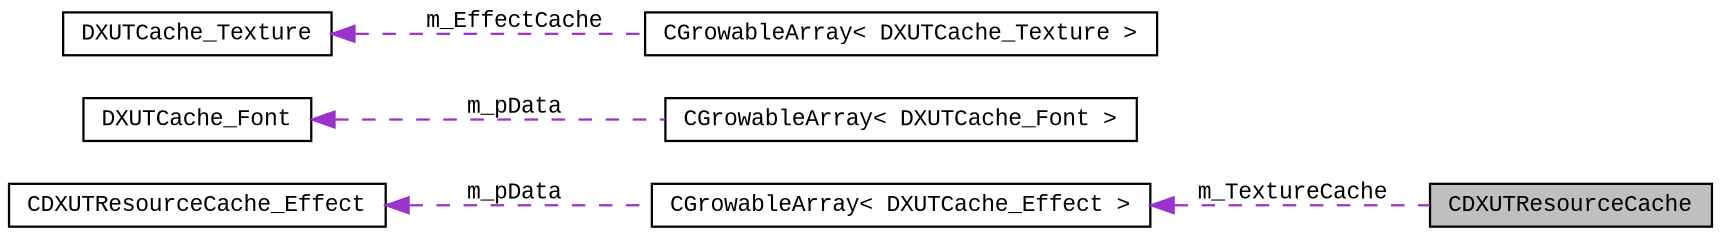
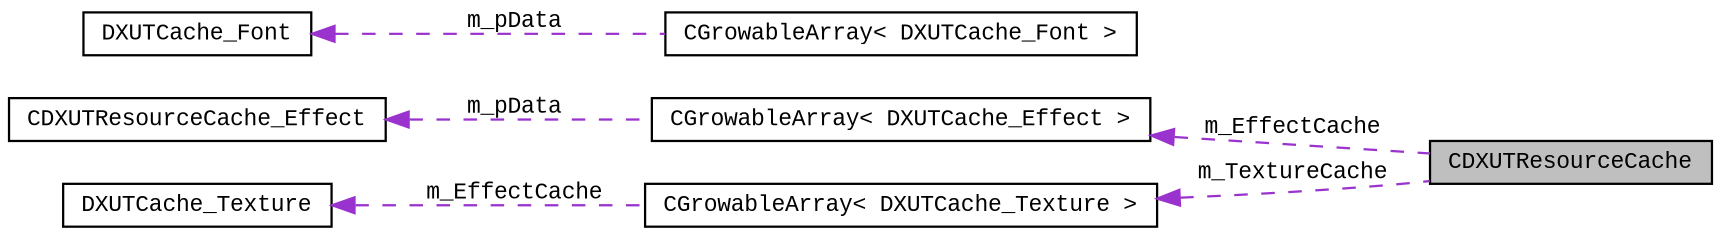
edge "CDXUTResourceCache" -> "CGrowableArray< DXUTCache_Texture >": added, label "m_TextureCache"
edge "CDXUTResourceCache" -> "CGrowableArray< DXUTCache_Effect >": label "m_TextureCache" -> "m_EffectCache"
